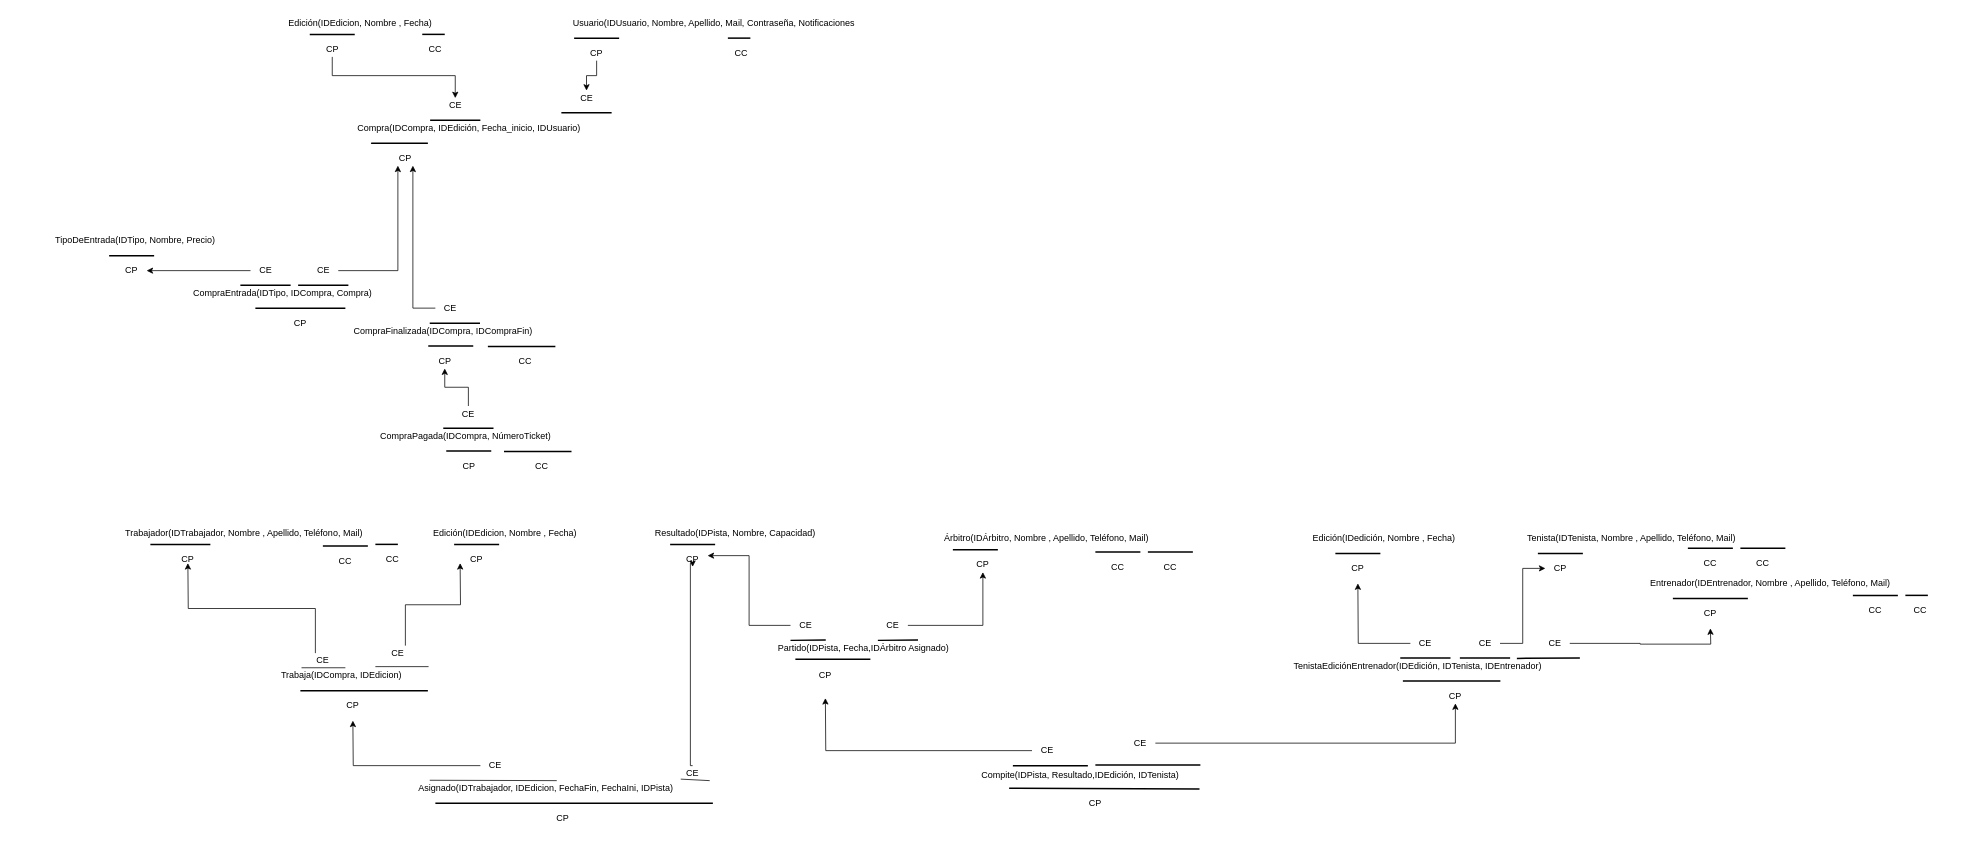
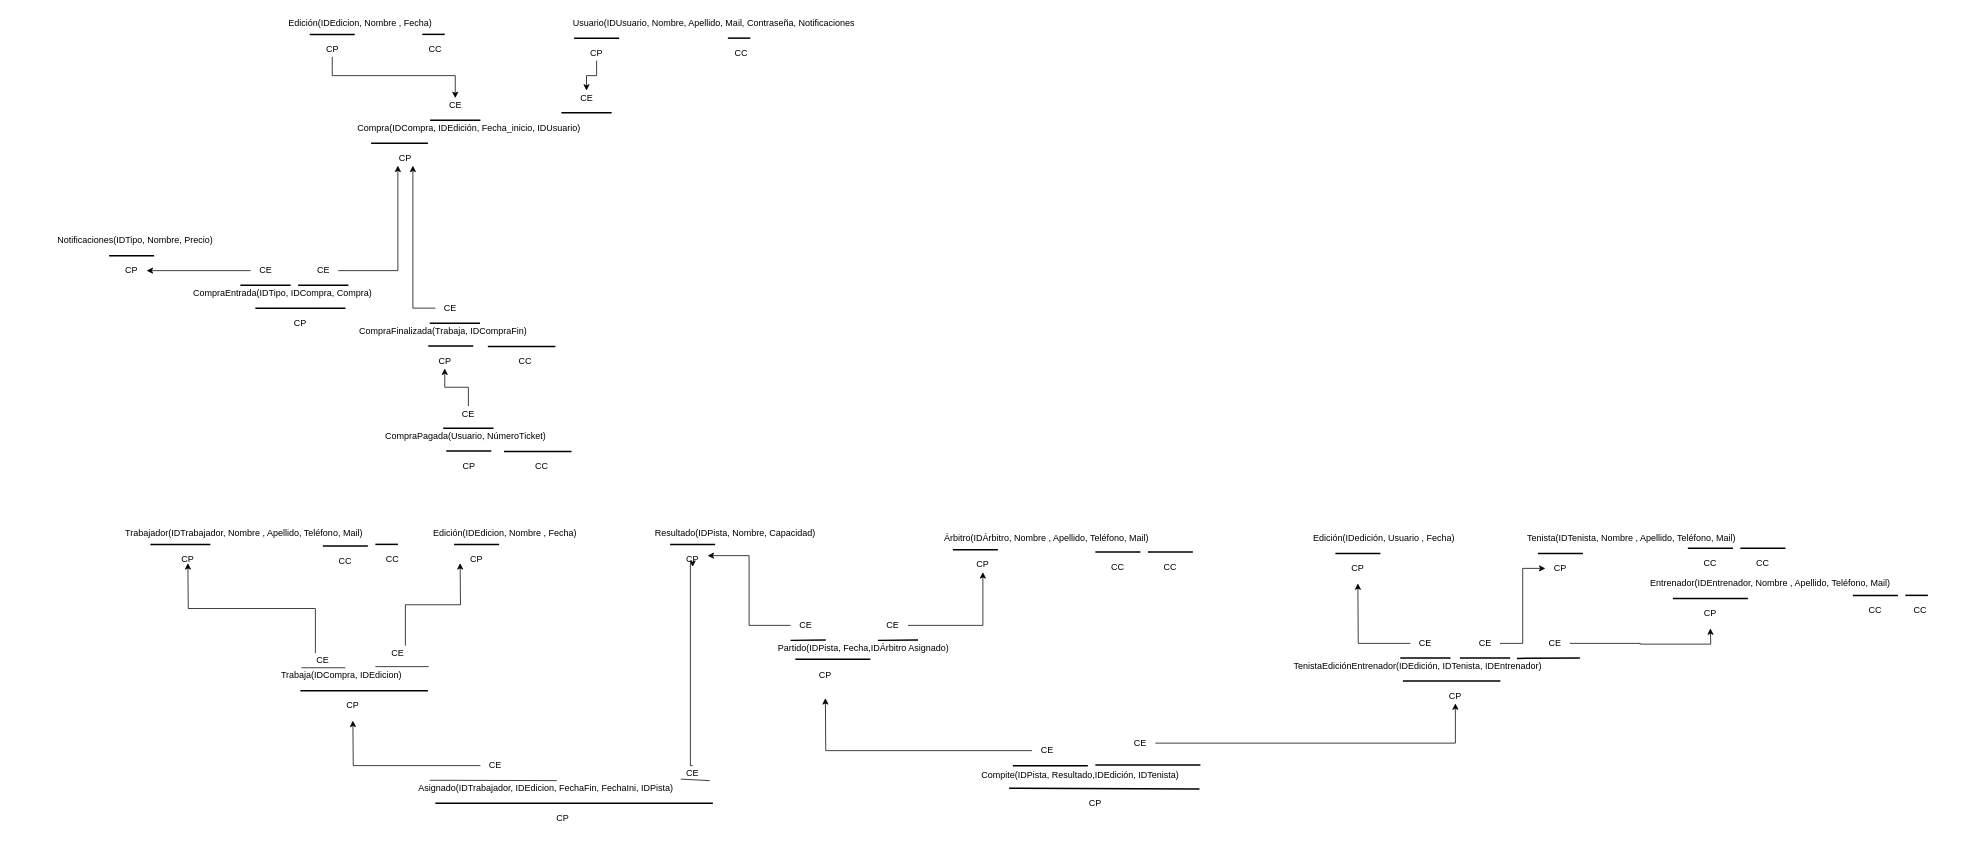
node "TipoDeEntrada(IDTipo, Nombre, Precio)": label "TipoDeEntrada(IDTipo, Nombre, Precio)" -> "Notificaciones(IDTipo, Nombre, Precio)"
node "CompraFinalizada(IDCompra, IDCompraFin)": label "CompraFinalizada(IDCompra, IDCompraFin)" -> "CompraFinalizada(Trabaja, IDCompraFin)"
node "CompraPagada(IDCompra, NúmeroTicket)": label "CompraPagada(IDCompra, NúmeroTicket)" -> "CompraPagada(Usuario, NúmeroTicket)"
node "Edición(IDedición, Nombre , Fecha)": label "Edición(IDedición, Nombre , Fecha)" -> "Edición(IDedición, Usuario , Fecha)"
